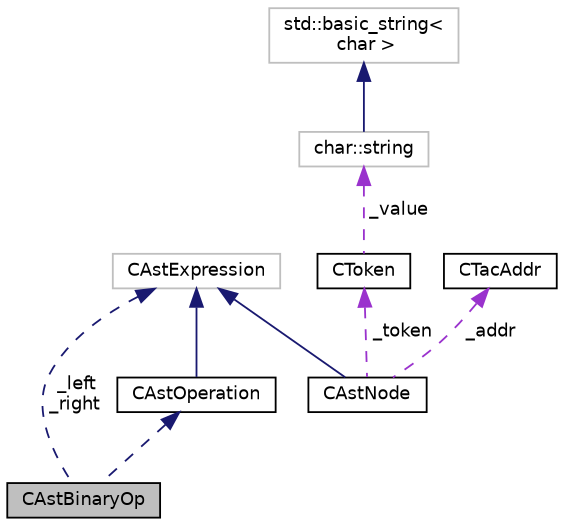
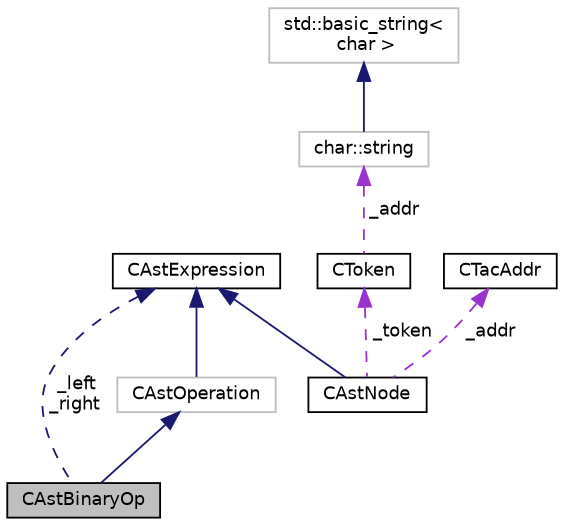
edge "CToken" -> "char::string": label " _value" -> " _addr"
node "CAstExpression": color grey75 -> black
node "CAstOperation": color black -> grey75
edge "CAstBinaryOp" -> "CAstOperation": style dashed -> solid
